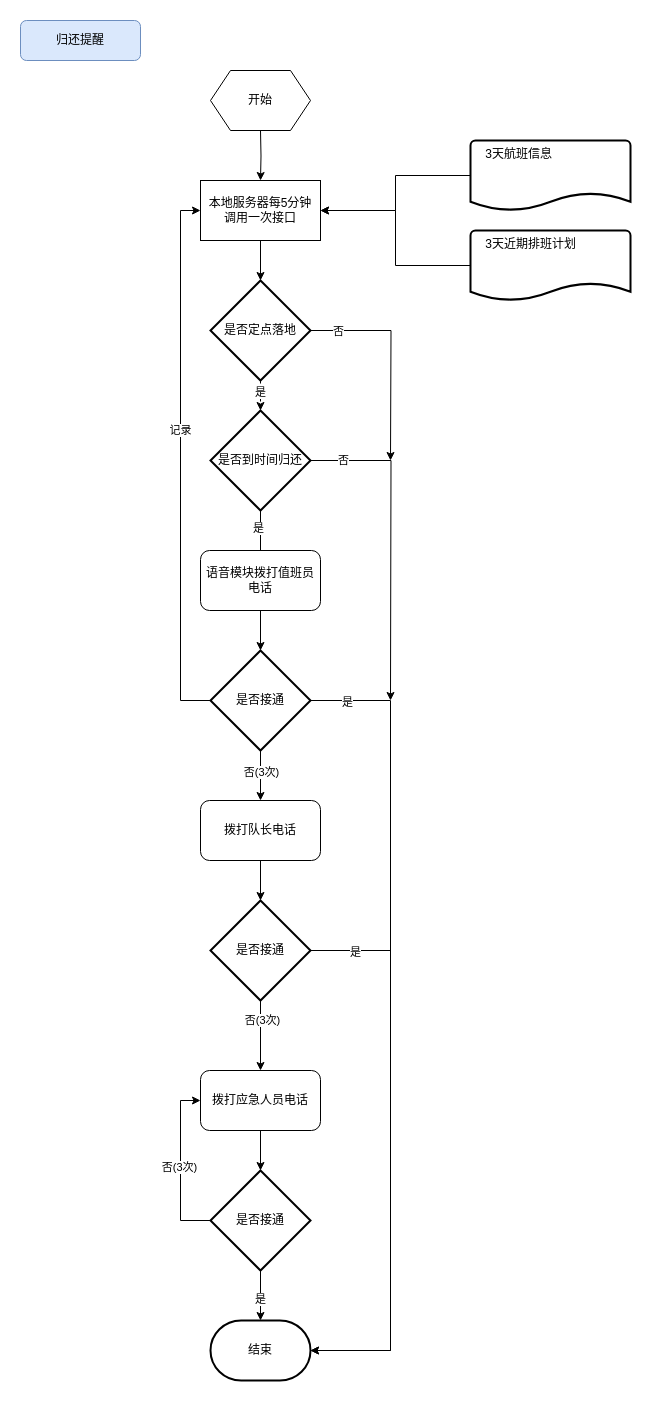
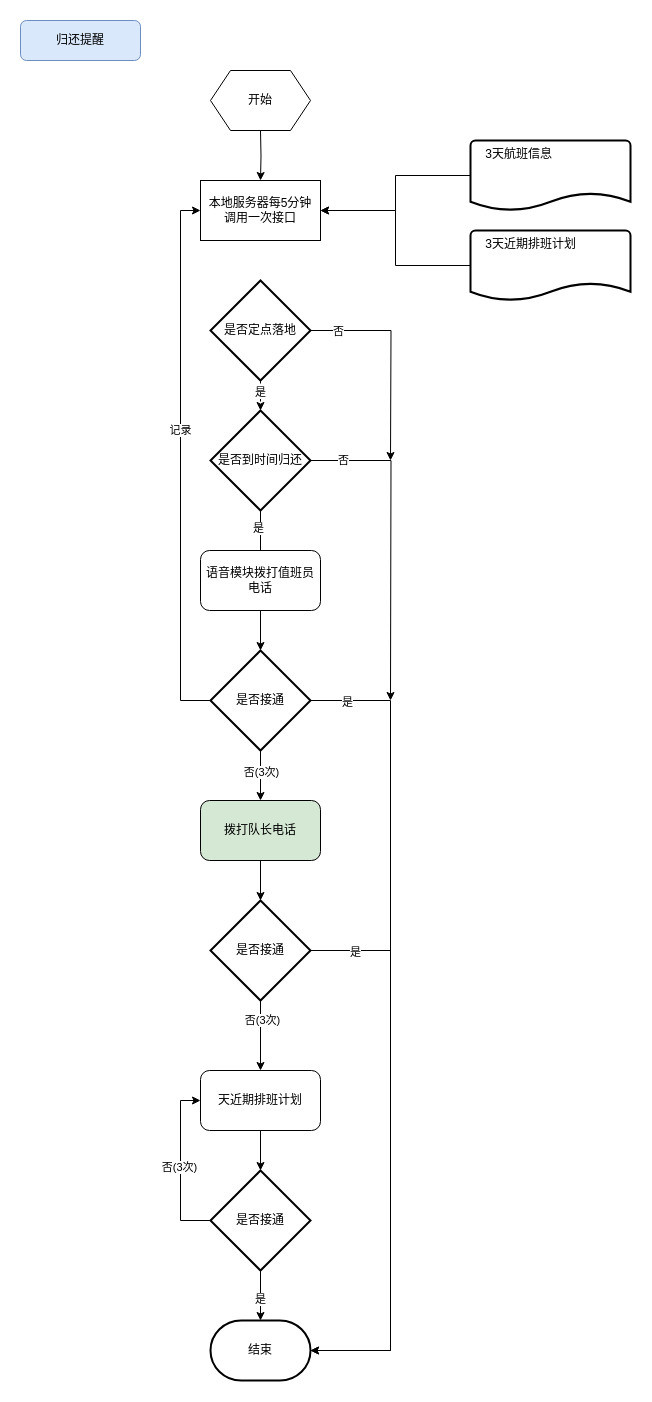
edge "本地服务器每5分钟 调用一次接口" -> "是否定点落地": removed
node "拨打队长电话": fillcolor #ffffff -> #d5e8d4
node "拨打应急人员电话": label "拨打应急人员电话" -> "天近期排班计划"
